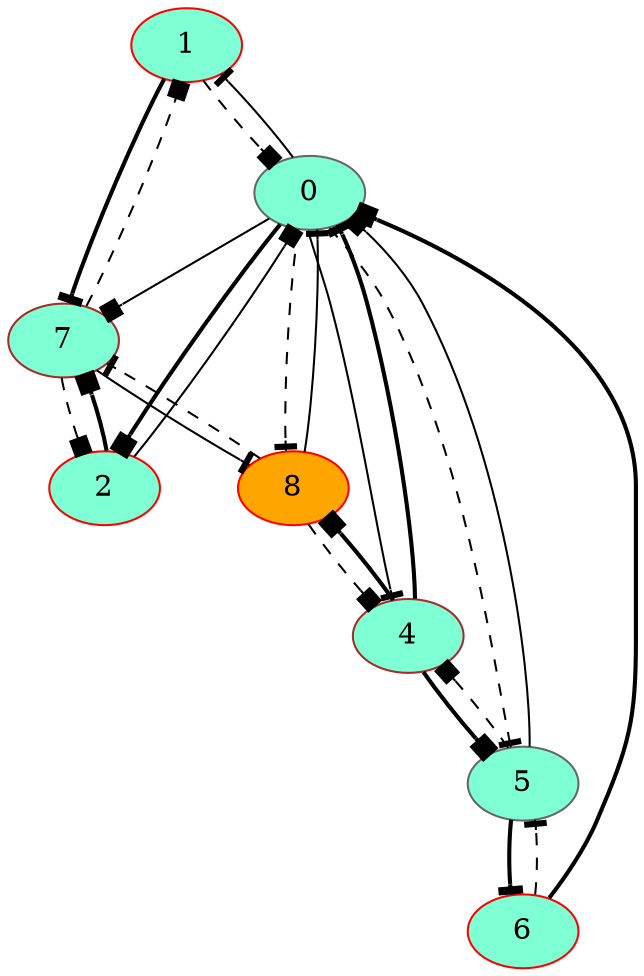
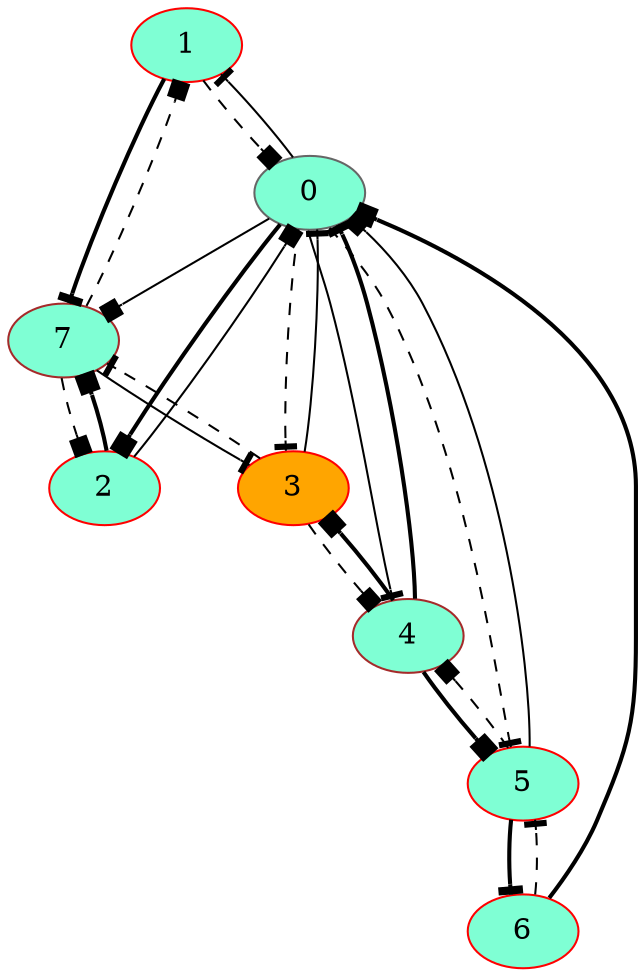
node "8": label "8" -> "3"
node "5": color gray40 -> red
